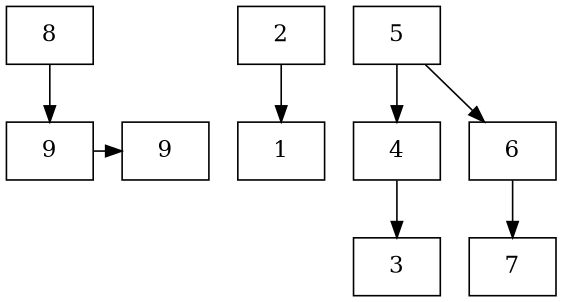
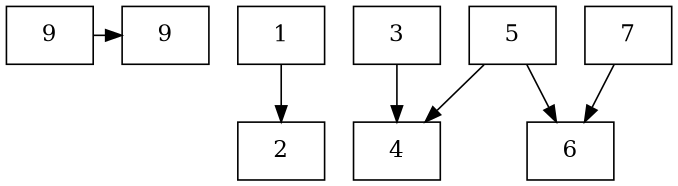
node "8": removed
edge "2" -> "1": reversed
edge "4" -> "3": reversed
edge "6" -> "7": reversed
